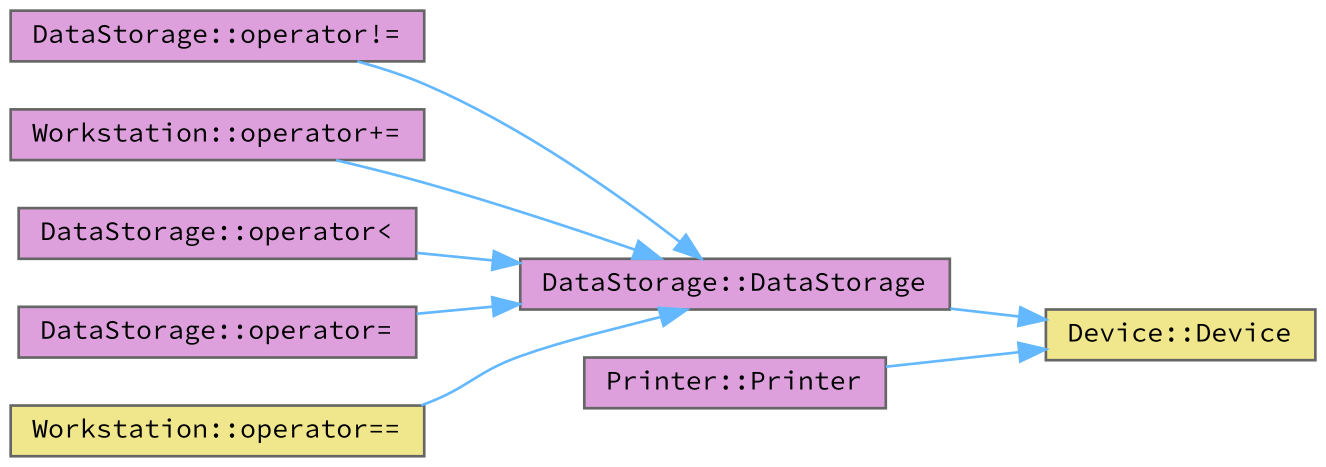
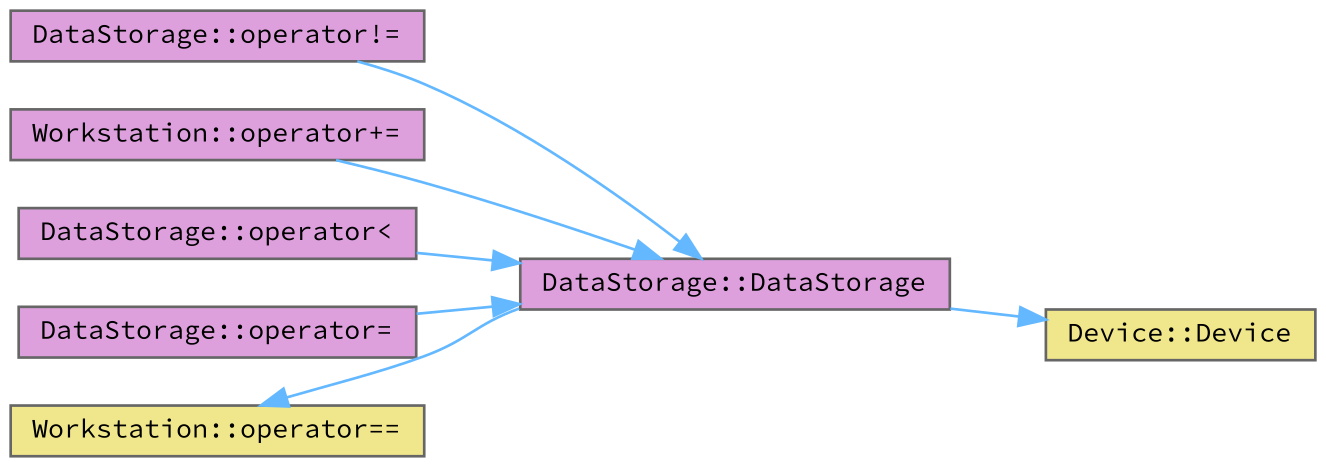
edge "Workstation::operator==" -> "DataStorage::DataStorage": reversed
node "Printer::Printer": removed
